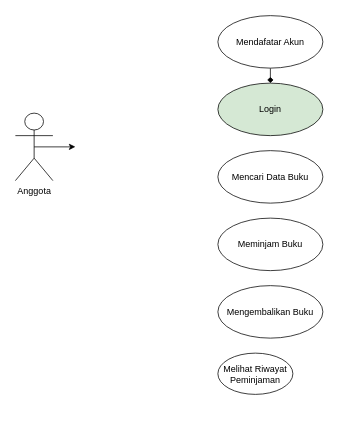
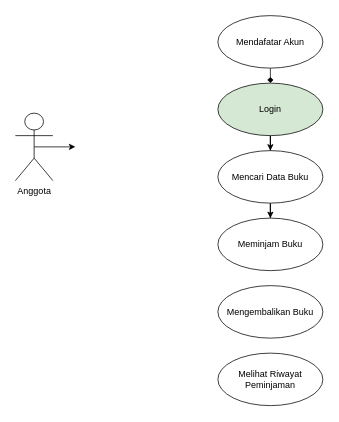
edge "Login" -> "Mencari Data Buku": added
edge "Mencari Data Buku" -> "Meminjam Buku": added
node "Melihat Riwayat Peminjaman": size 75x41 -> 105x53
